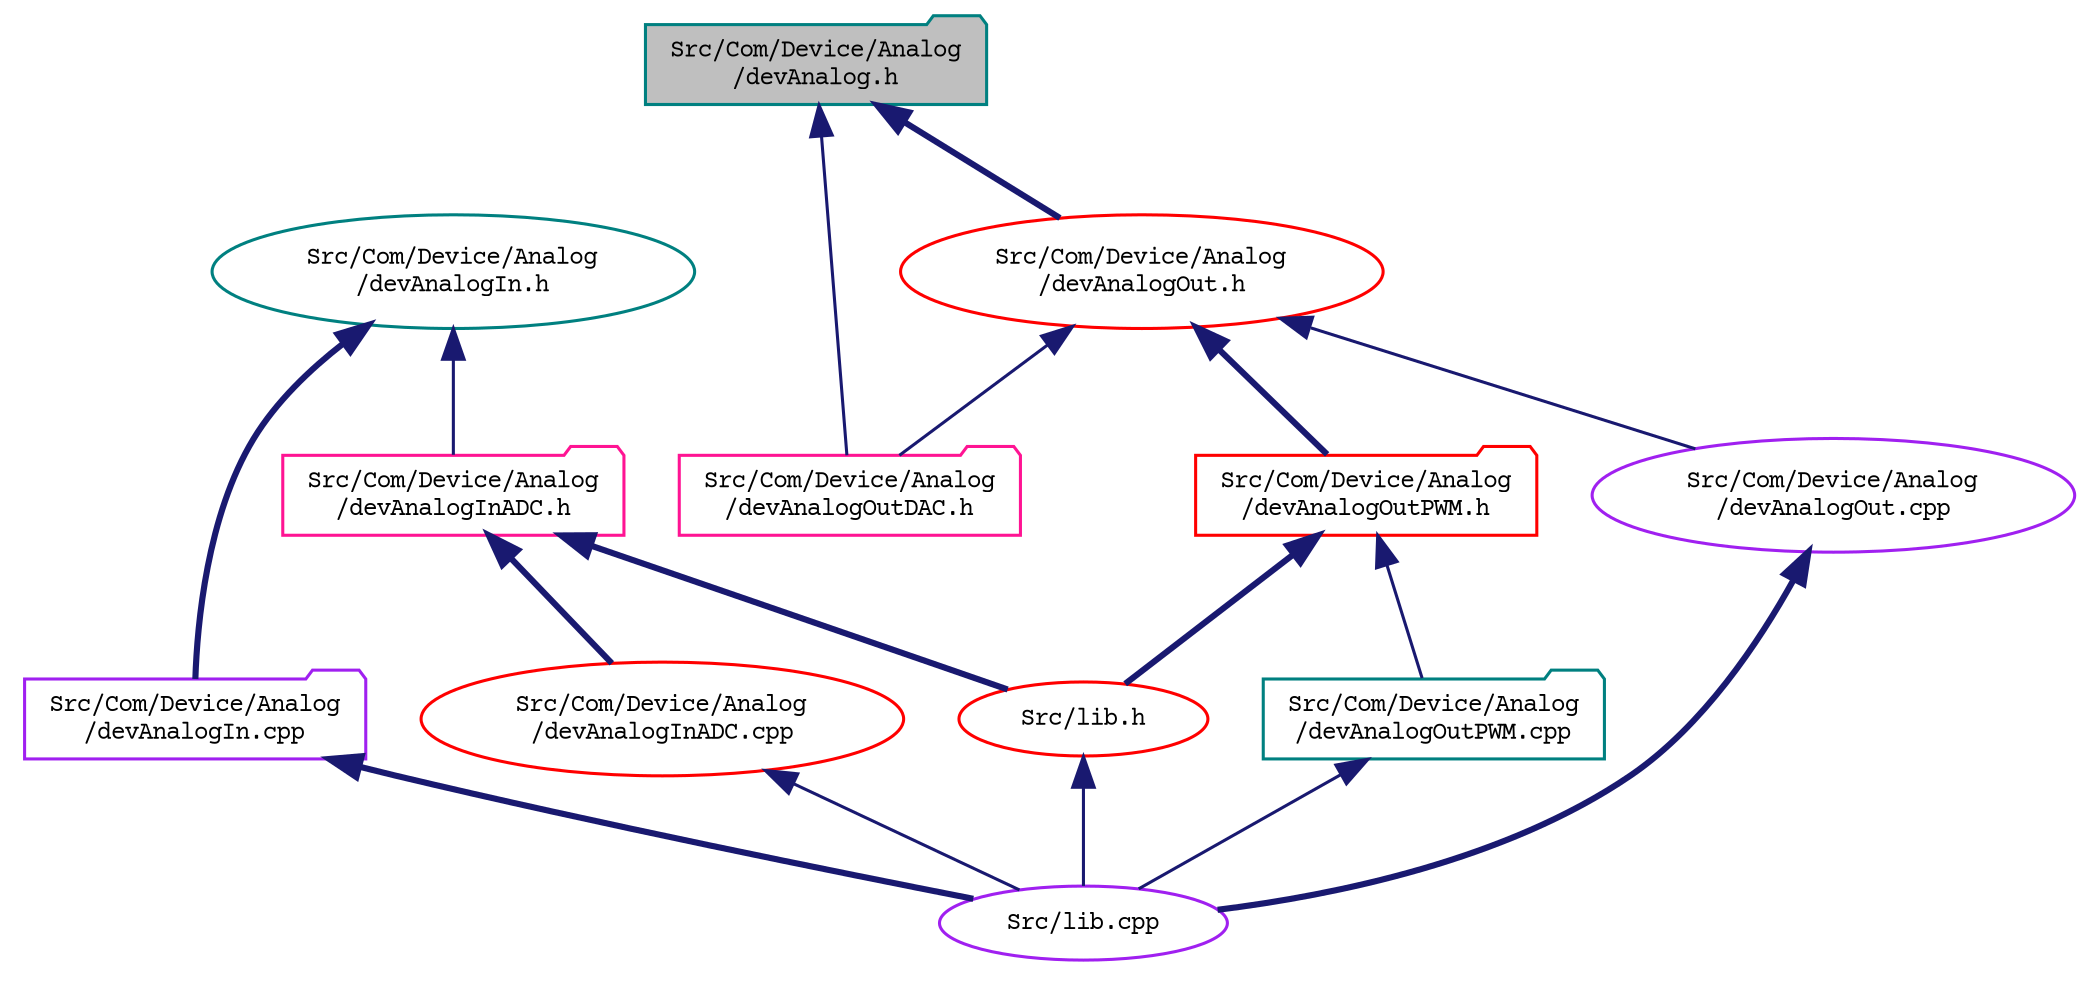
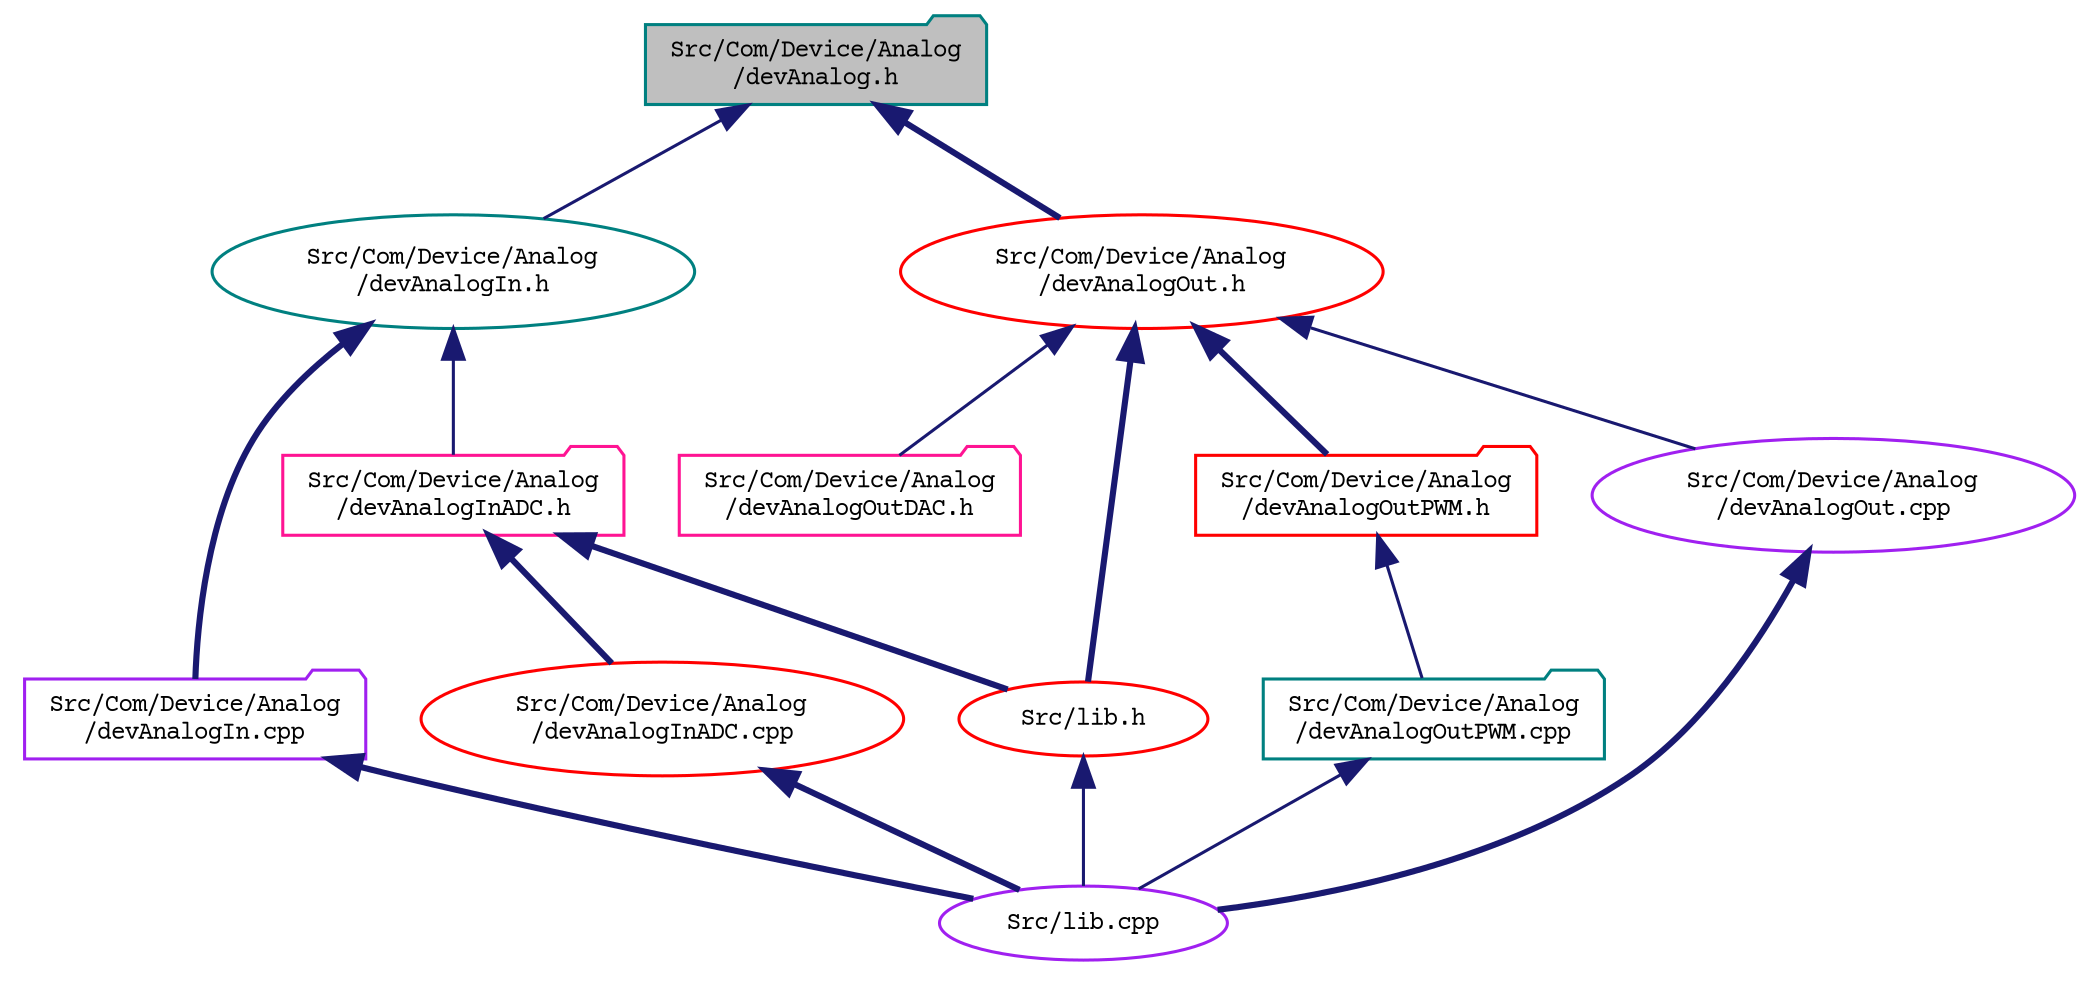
edge "Src/Com/Device/Analog /devAnalogOutDAC.h" -> "Src/Com/Device/Analog /devAnalog.h": now "Src/Com/Device/Analog /devAnalogIn.h" -> "Src/Com/Device/Analog /devAnalog.h"
edge "Src/lib.h" -> "Src/Com/Device/Analog /devAnalogOutPWM.h": now "Src/lib.h" -> "Src/Com/Device/Analog /devAnalogOut.h"
edge "Src/lib.cpp" -> "Src/Com/Device/Analog /devAnalogInADC.cpp": style solid -> bold
